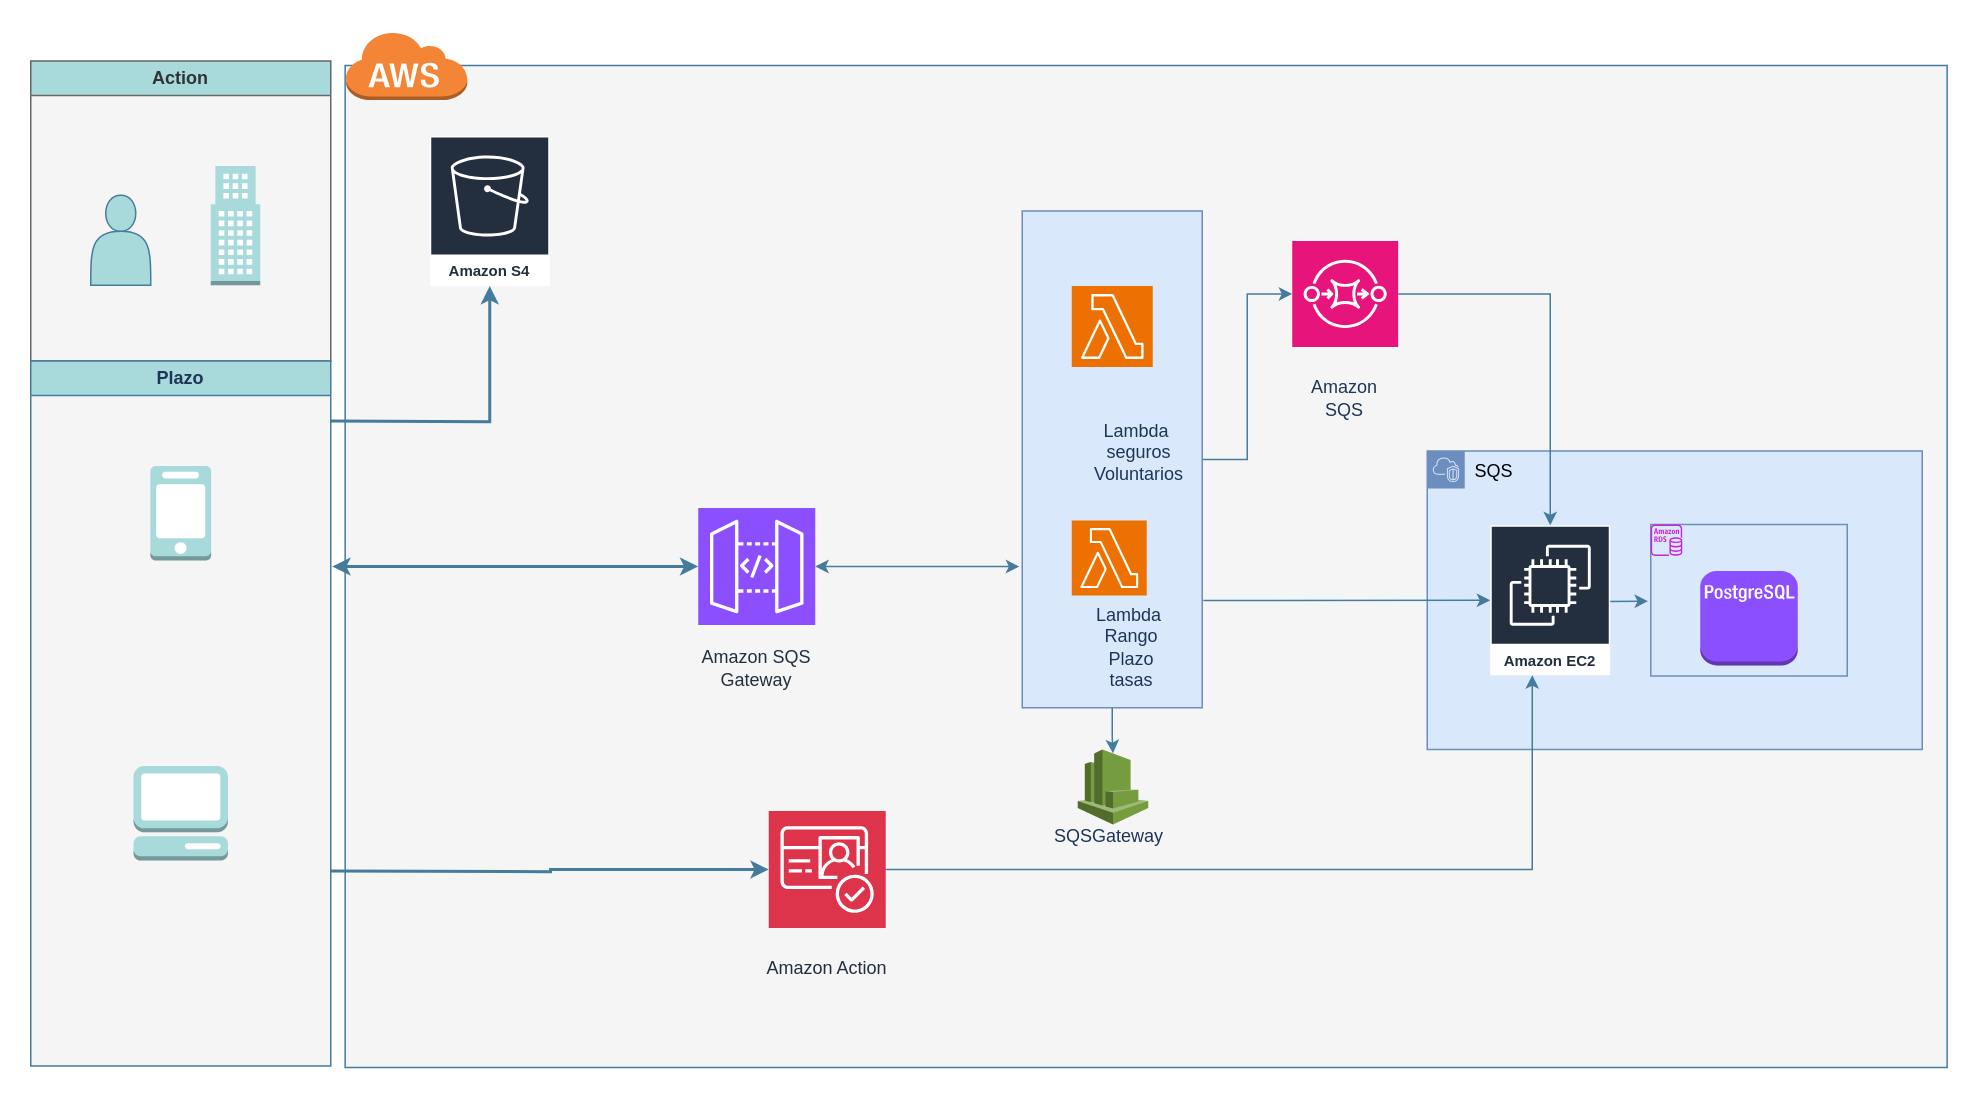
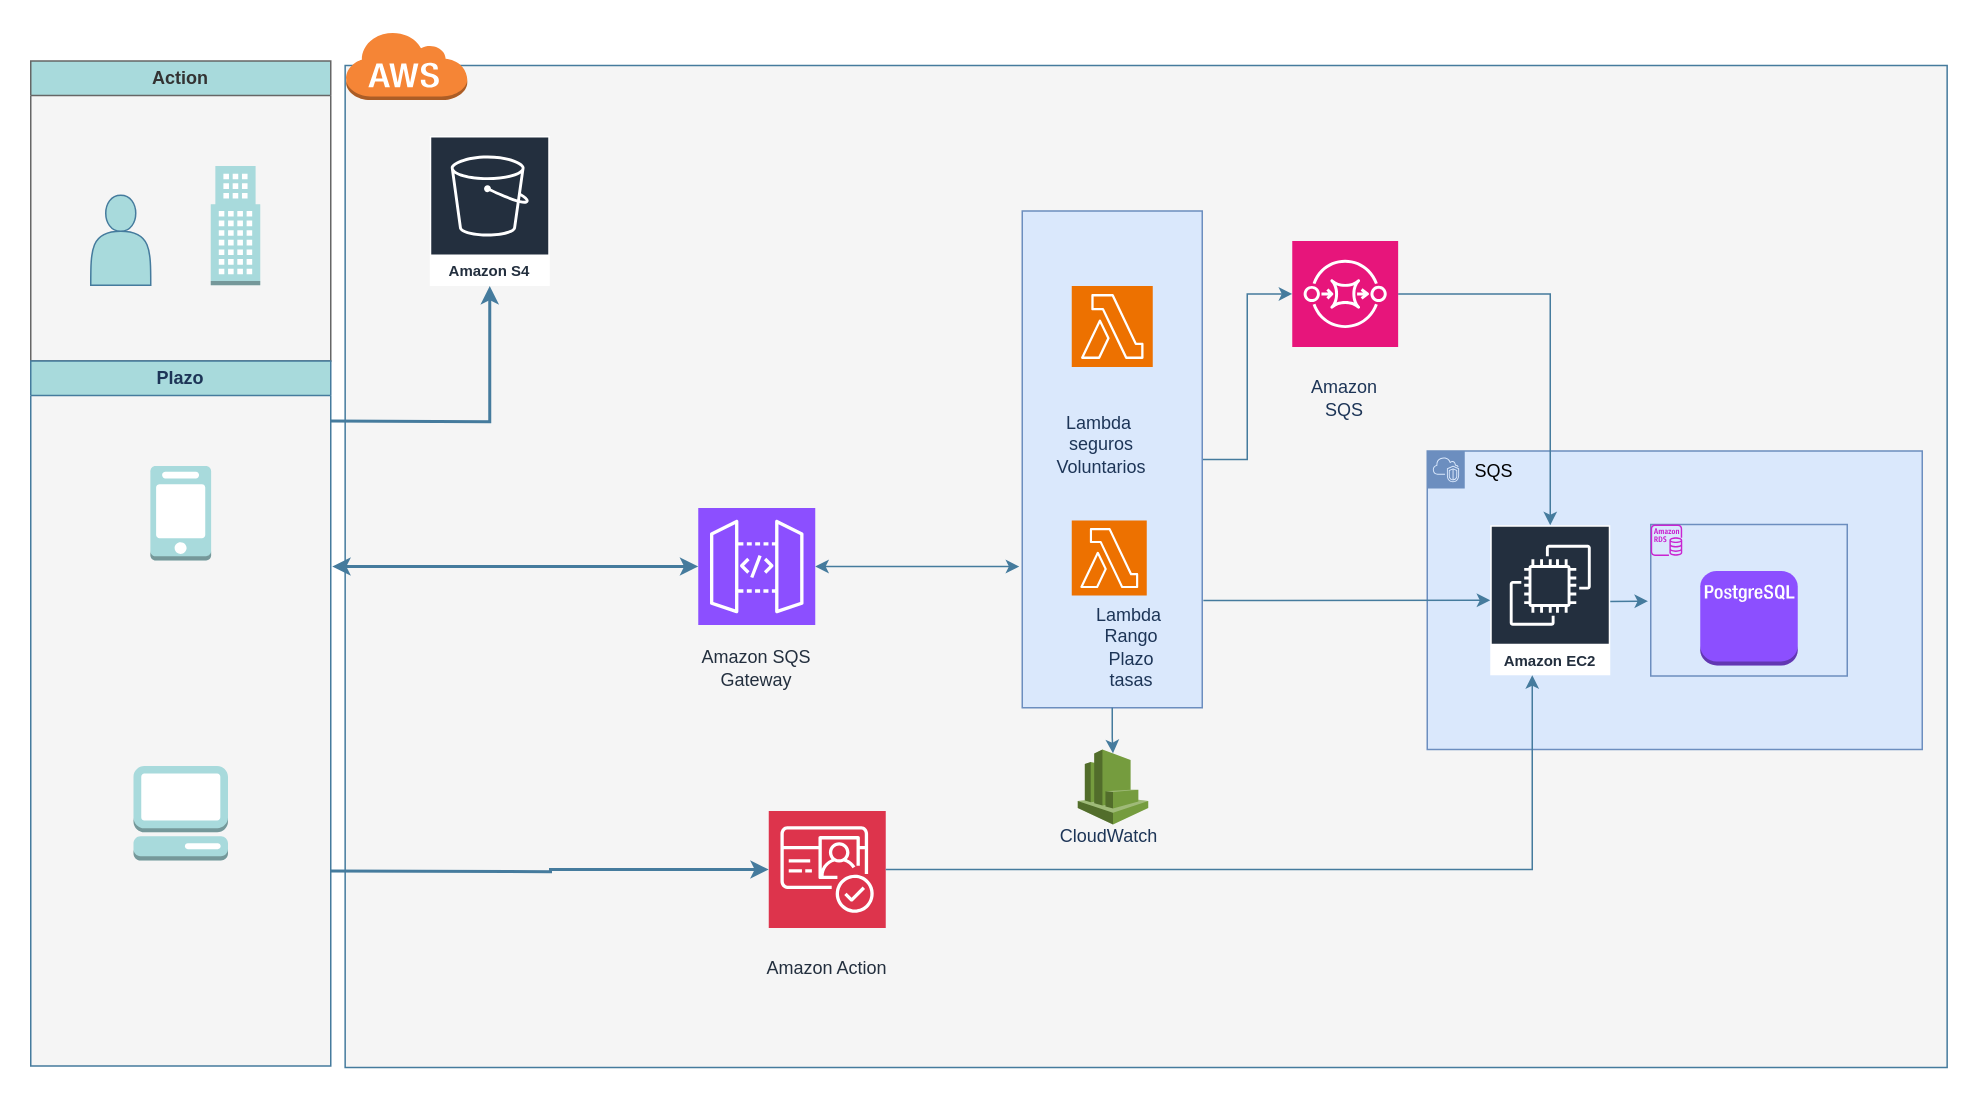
node "Lambda seguros Voluntarios": moved (1139, 452) -> (1102, 444)
node "SQSGateway": label "SQSGateway" -> "CloudWatch"
